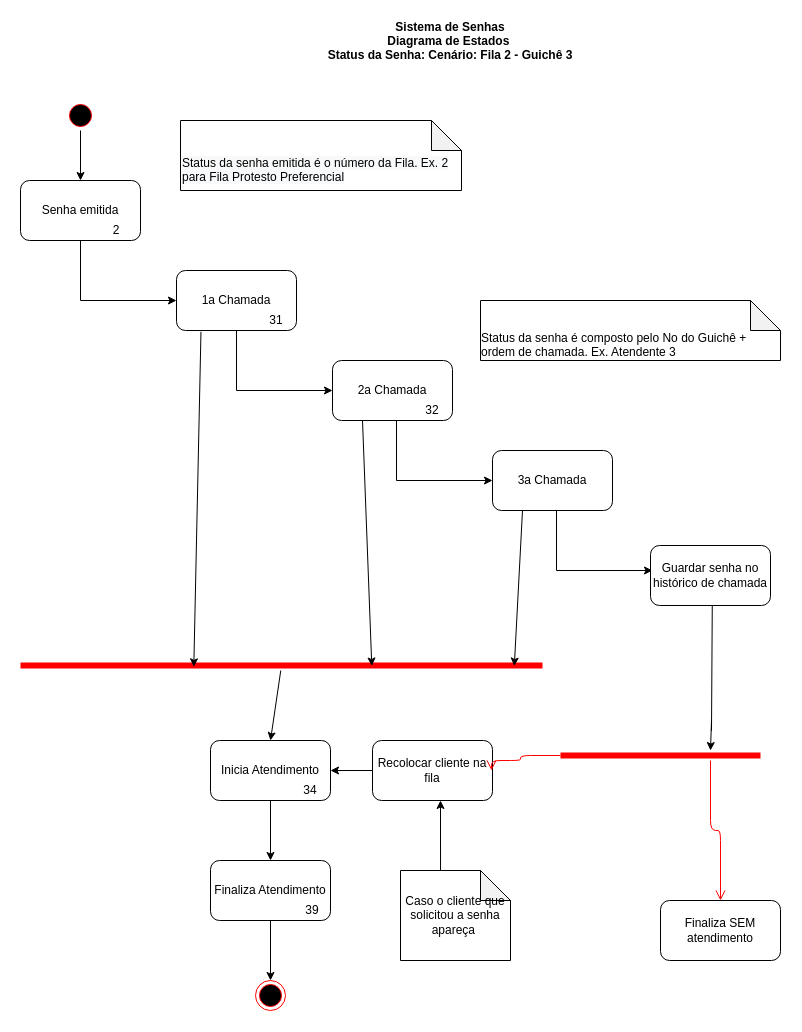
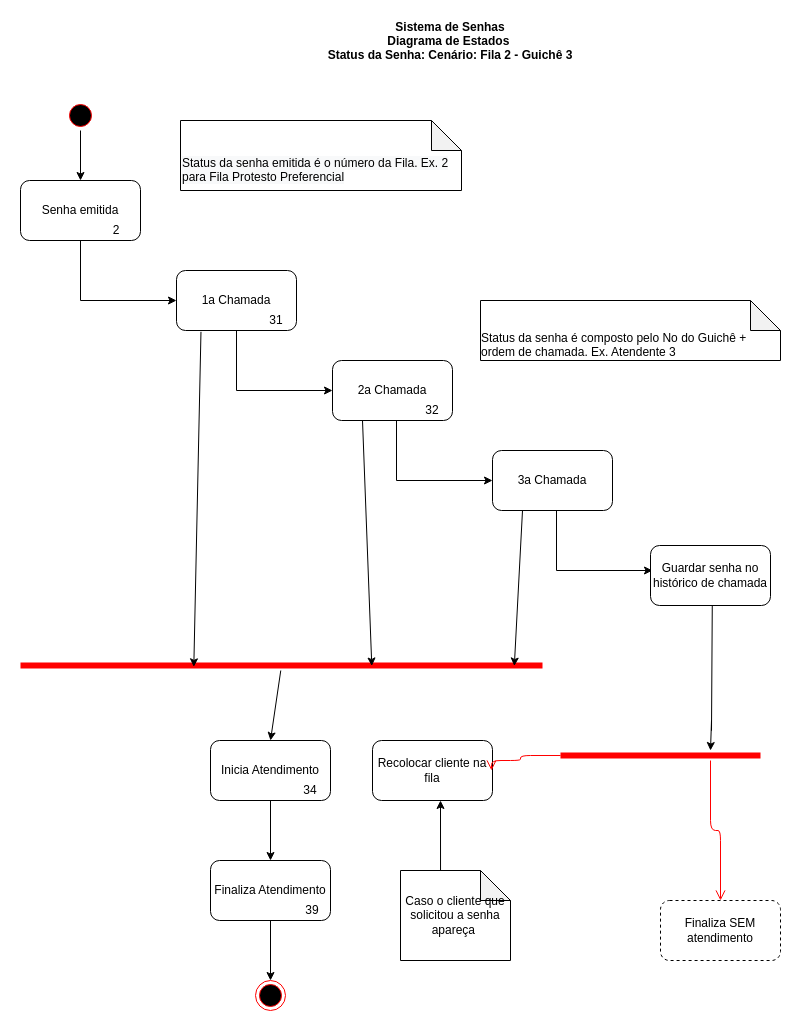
edge "Recolocar cliente na fila" -> "Inicia Atendimento": removed
node "Finaliza SEM atendimento": style solid -> dashed
